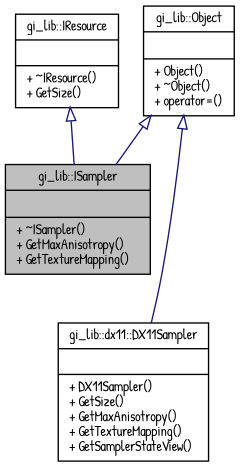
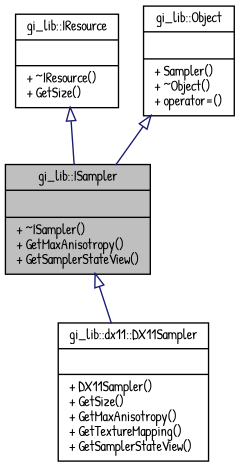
node "gi_lib::Object": text "+ Object()" -> "+ Sampler()"
edge "gi_lib::dx11::DX11Sampler" -> "gi_lib::Object": now "gi_lib::dx11::DX11Sampler" -> "gi_lib::ISampler"
node "gi_lib::ISampler": text "+ GetTextureMapping()" -> "+ GetSamplerStateView()"
